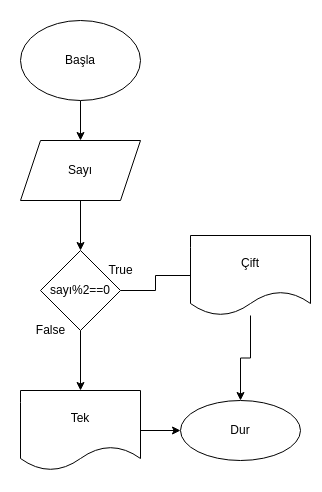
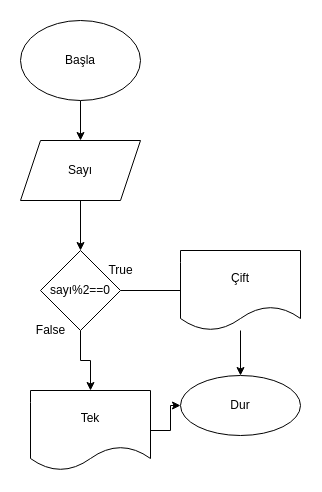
node "Çift": moved (251, 276) -> (241, 291)
node "Tek": moved (81, 431) -> (91, 431)
node "Dur": moved (241, 431) -> (241, 406)
